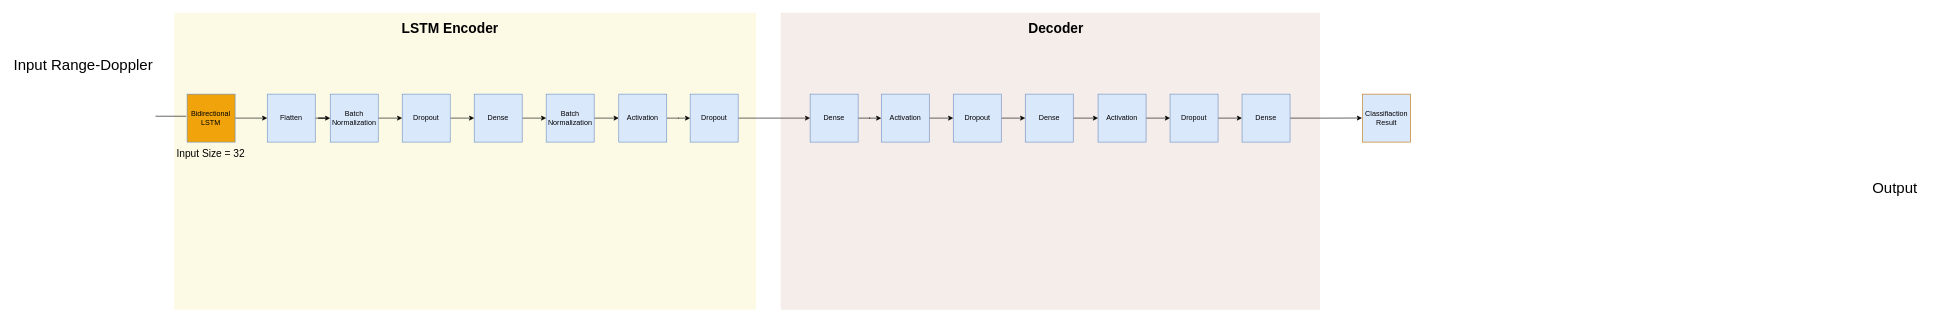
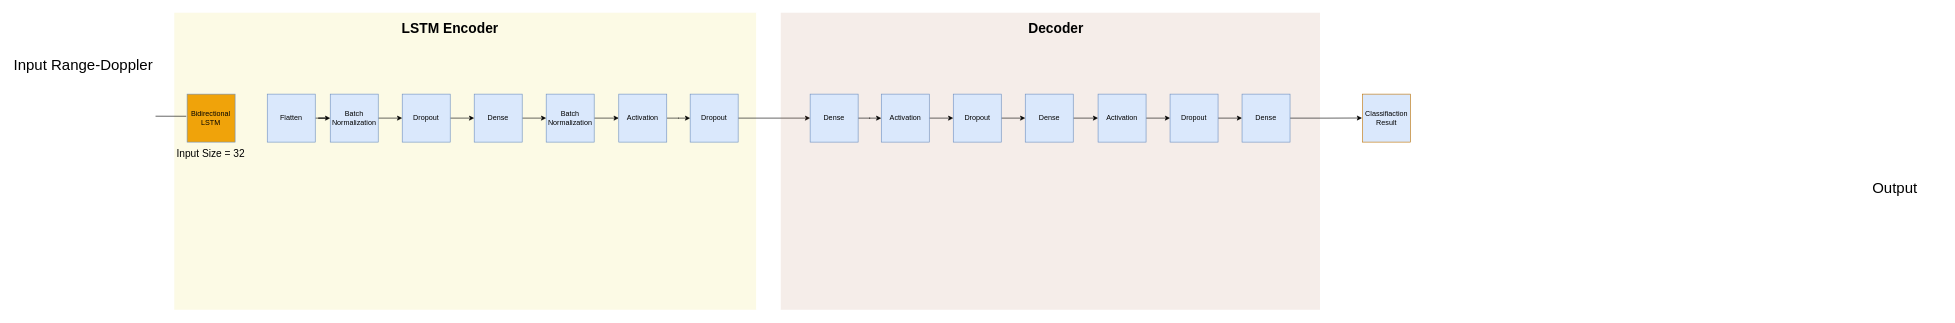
edge "Bidirectional LSTM" -> "Flatten": removed
